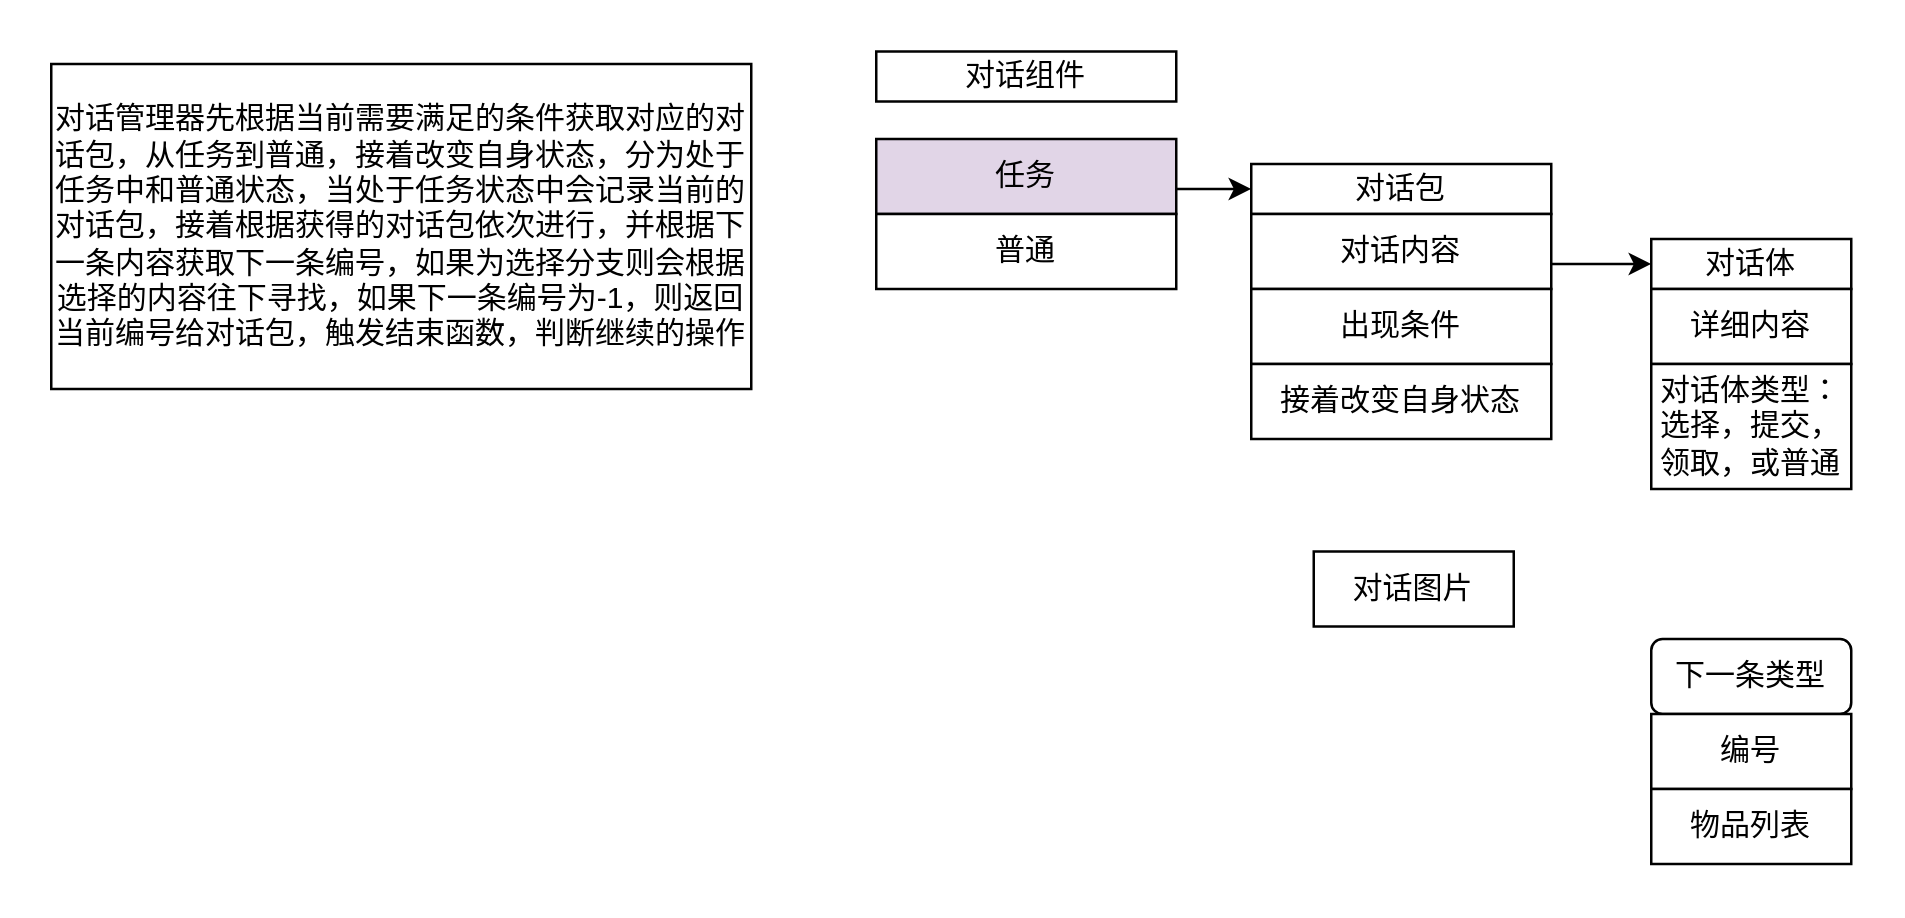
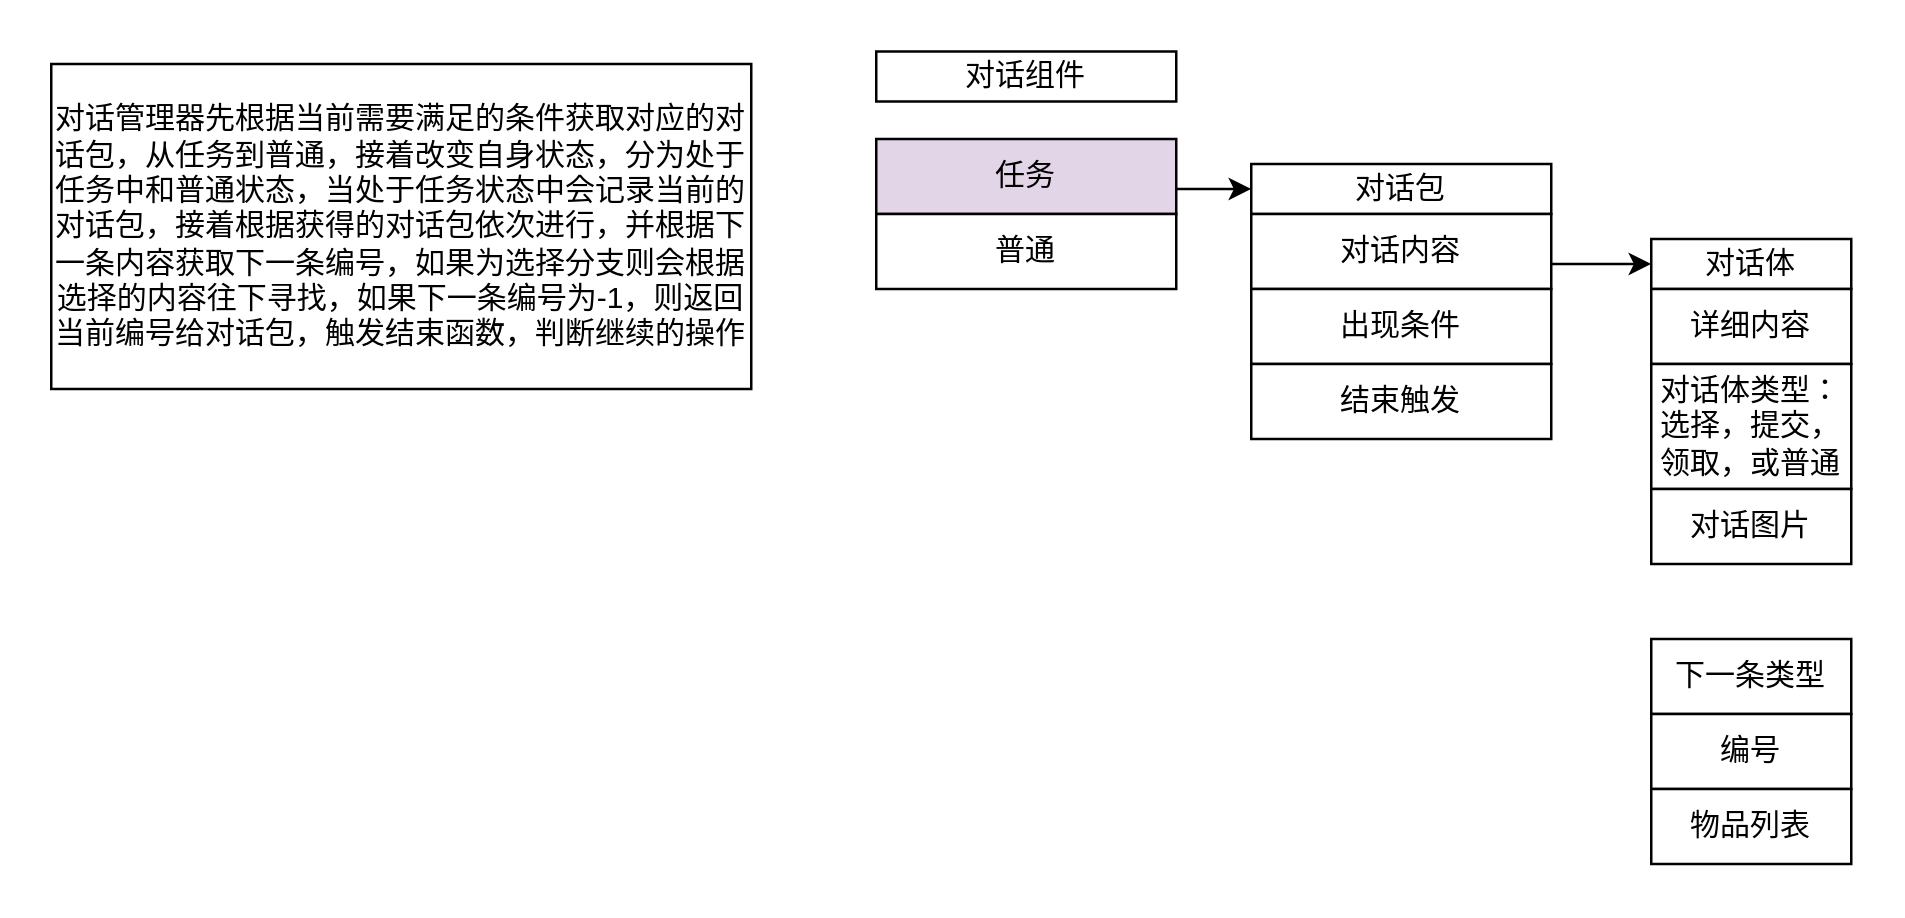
node "接着改变自身状态": label "接着改变自身状态" -> "结束触发"
node "对话图片": moved (1414, 589) -> (1751, 526)
node "下一条类型": shape rounded rectangle -> rectangle
